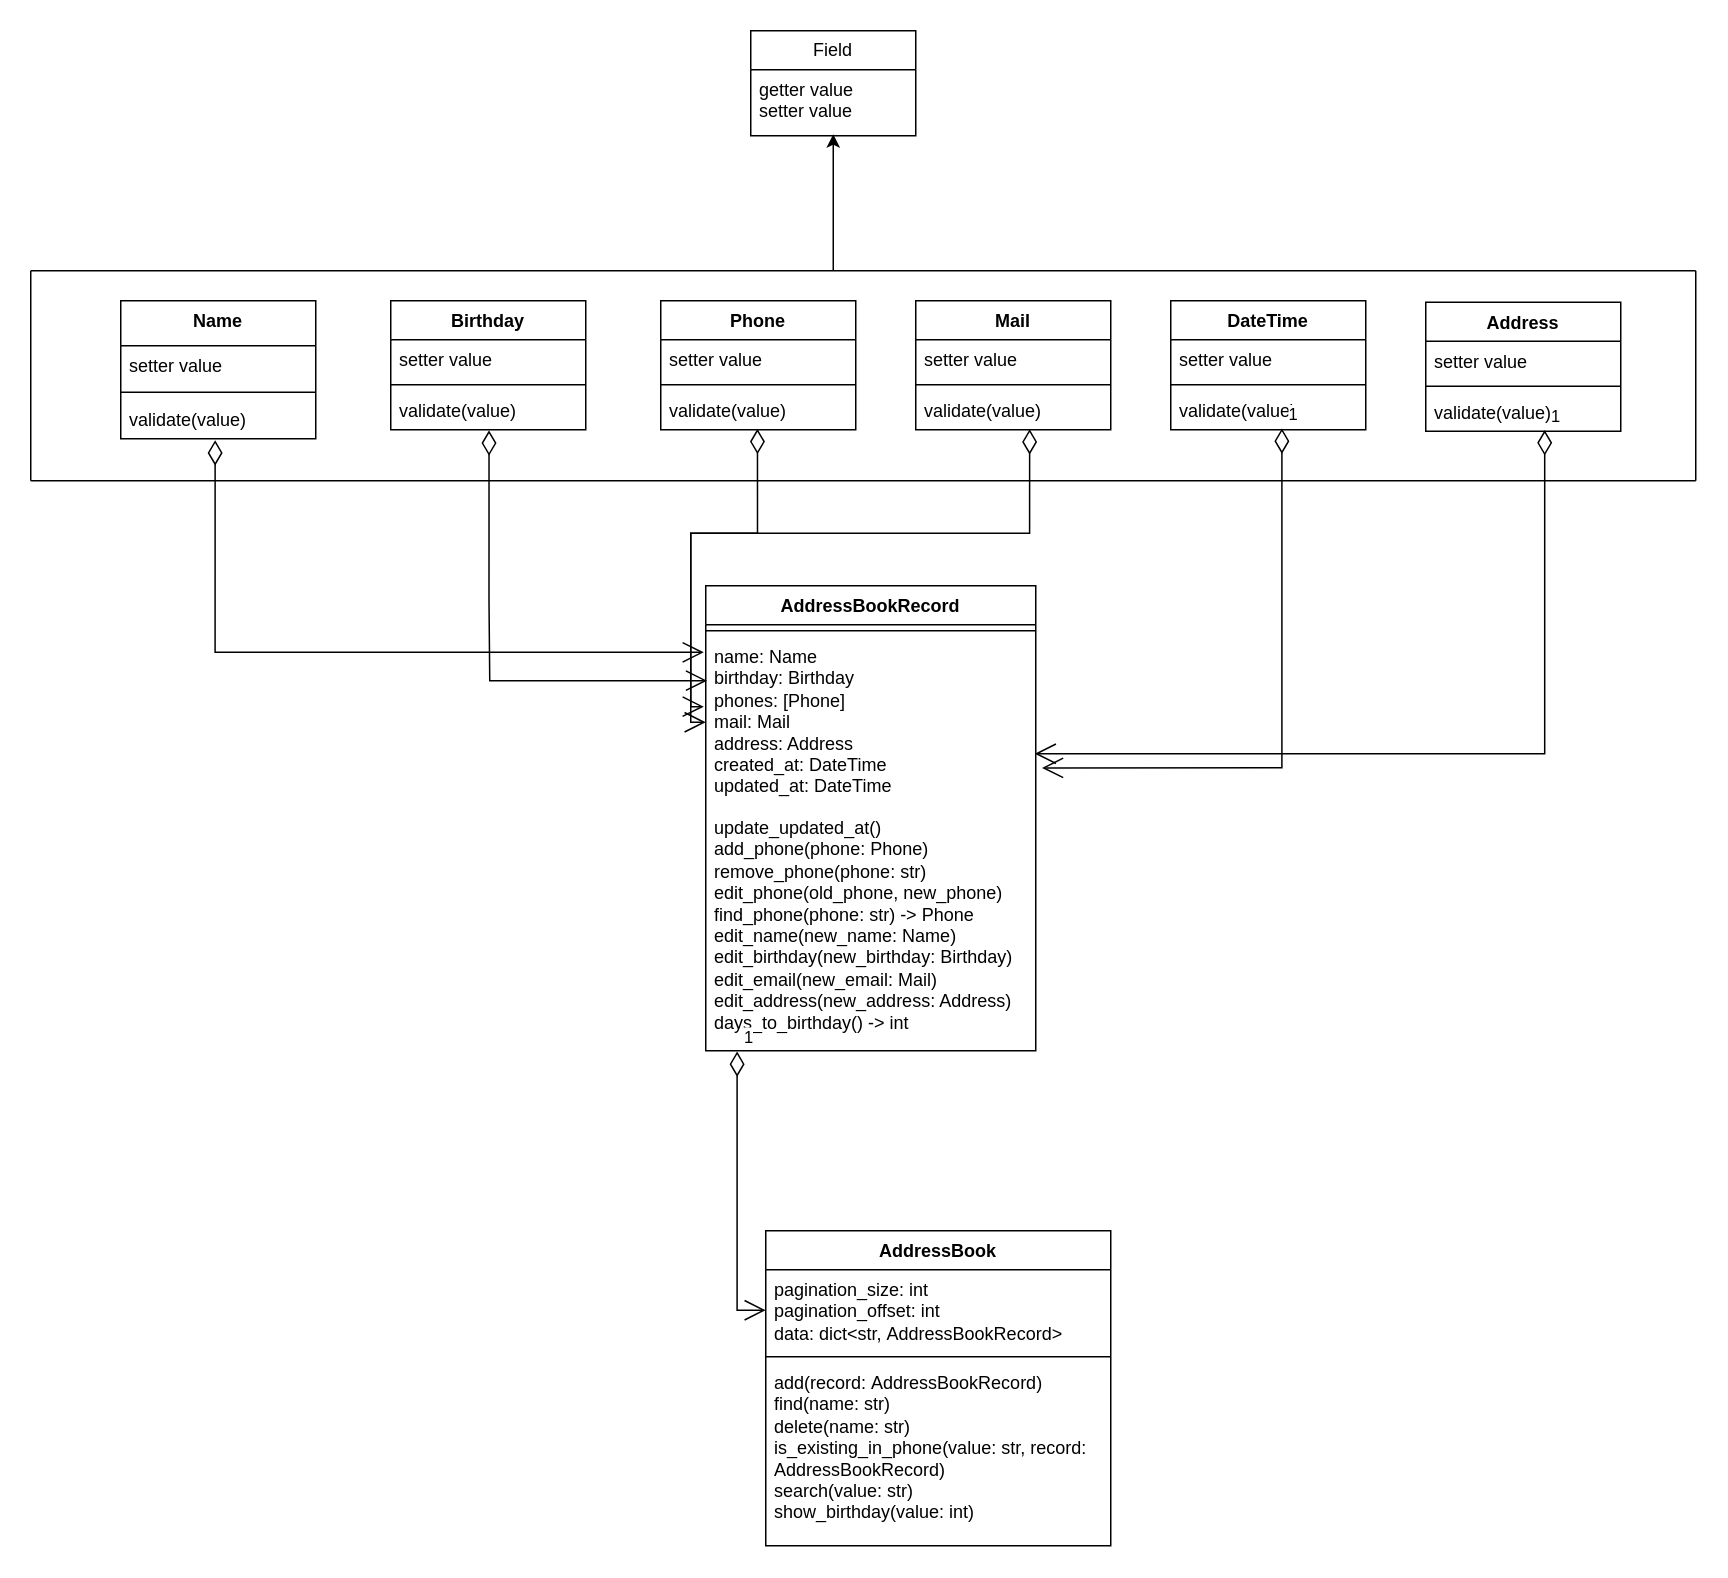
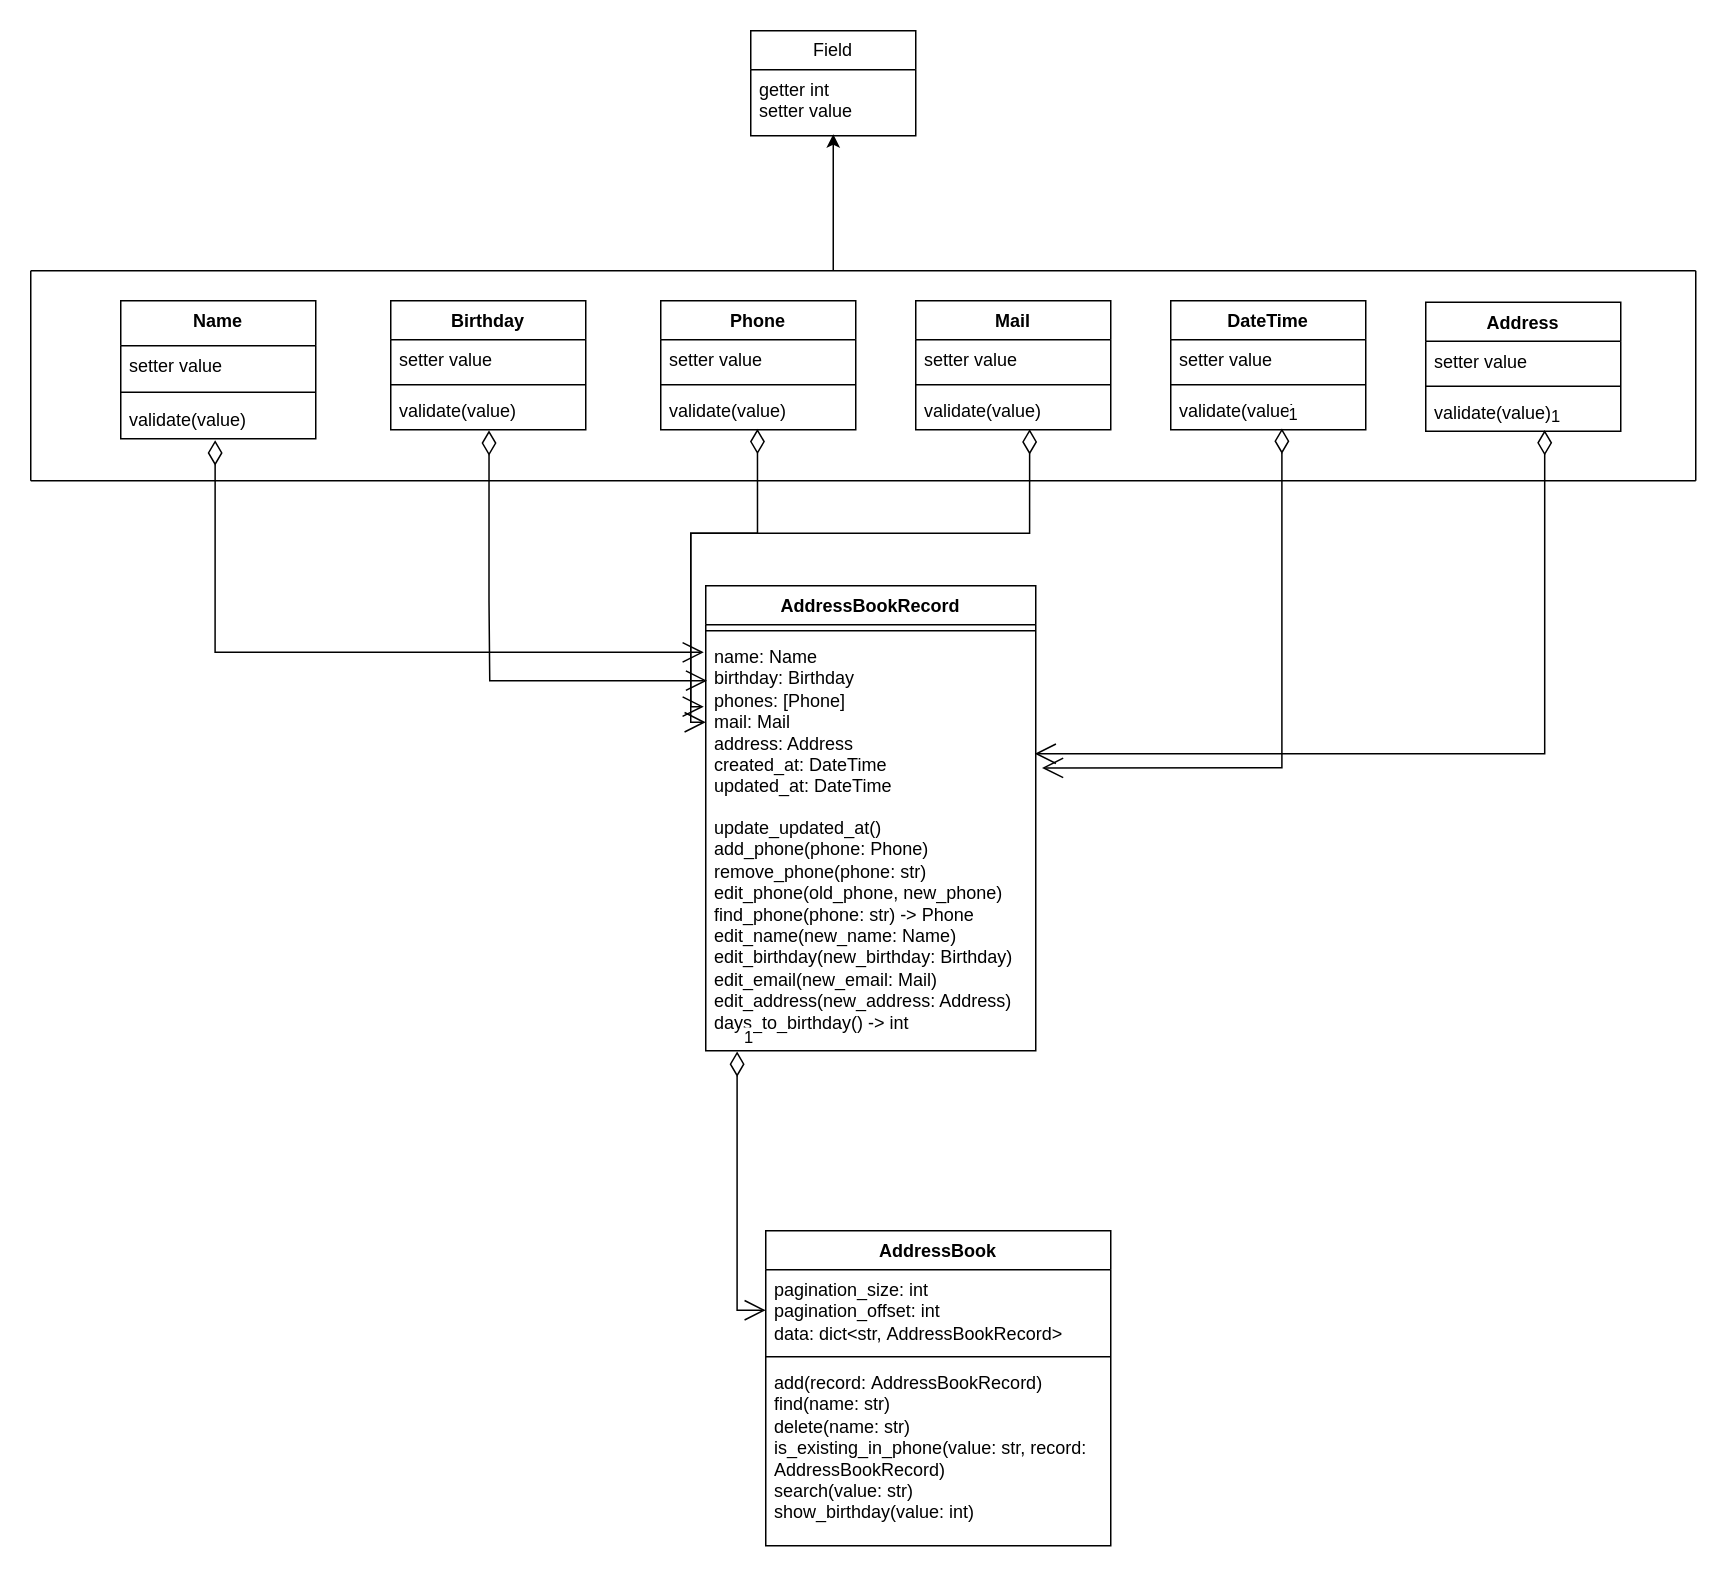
node "getter value setter value": label "getter value setter value" -> "getter int setter value"
